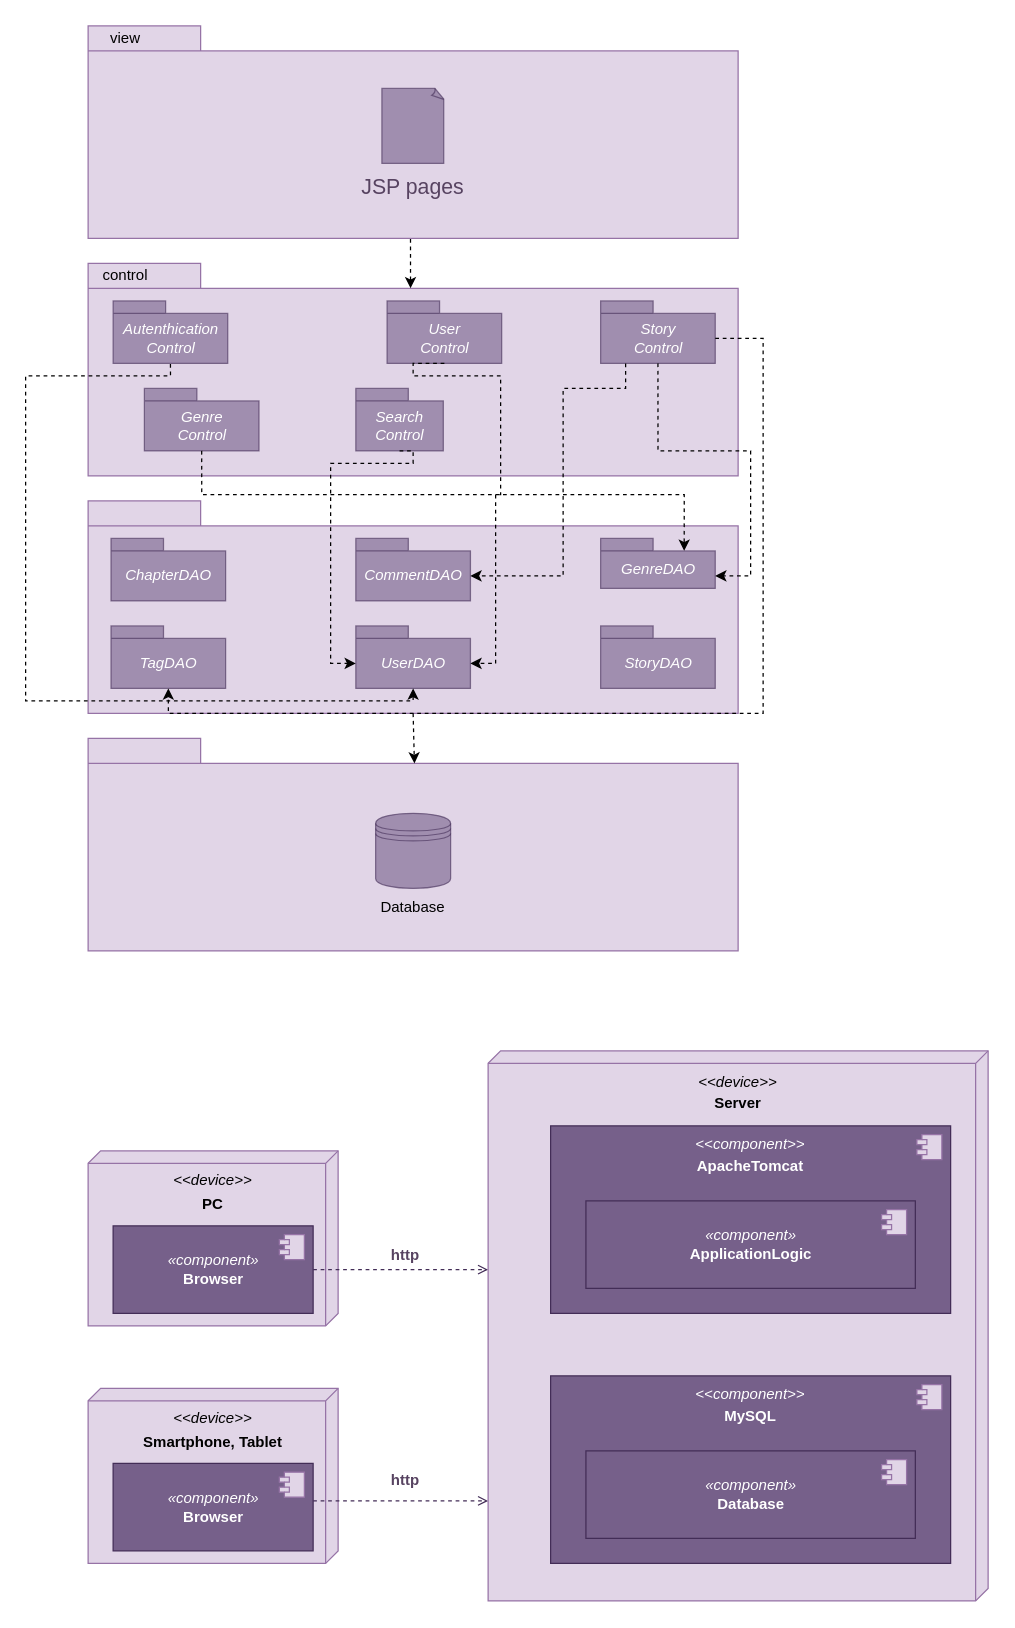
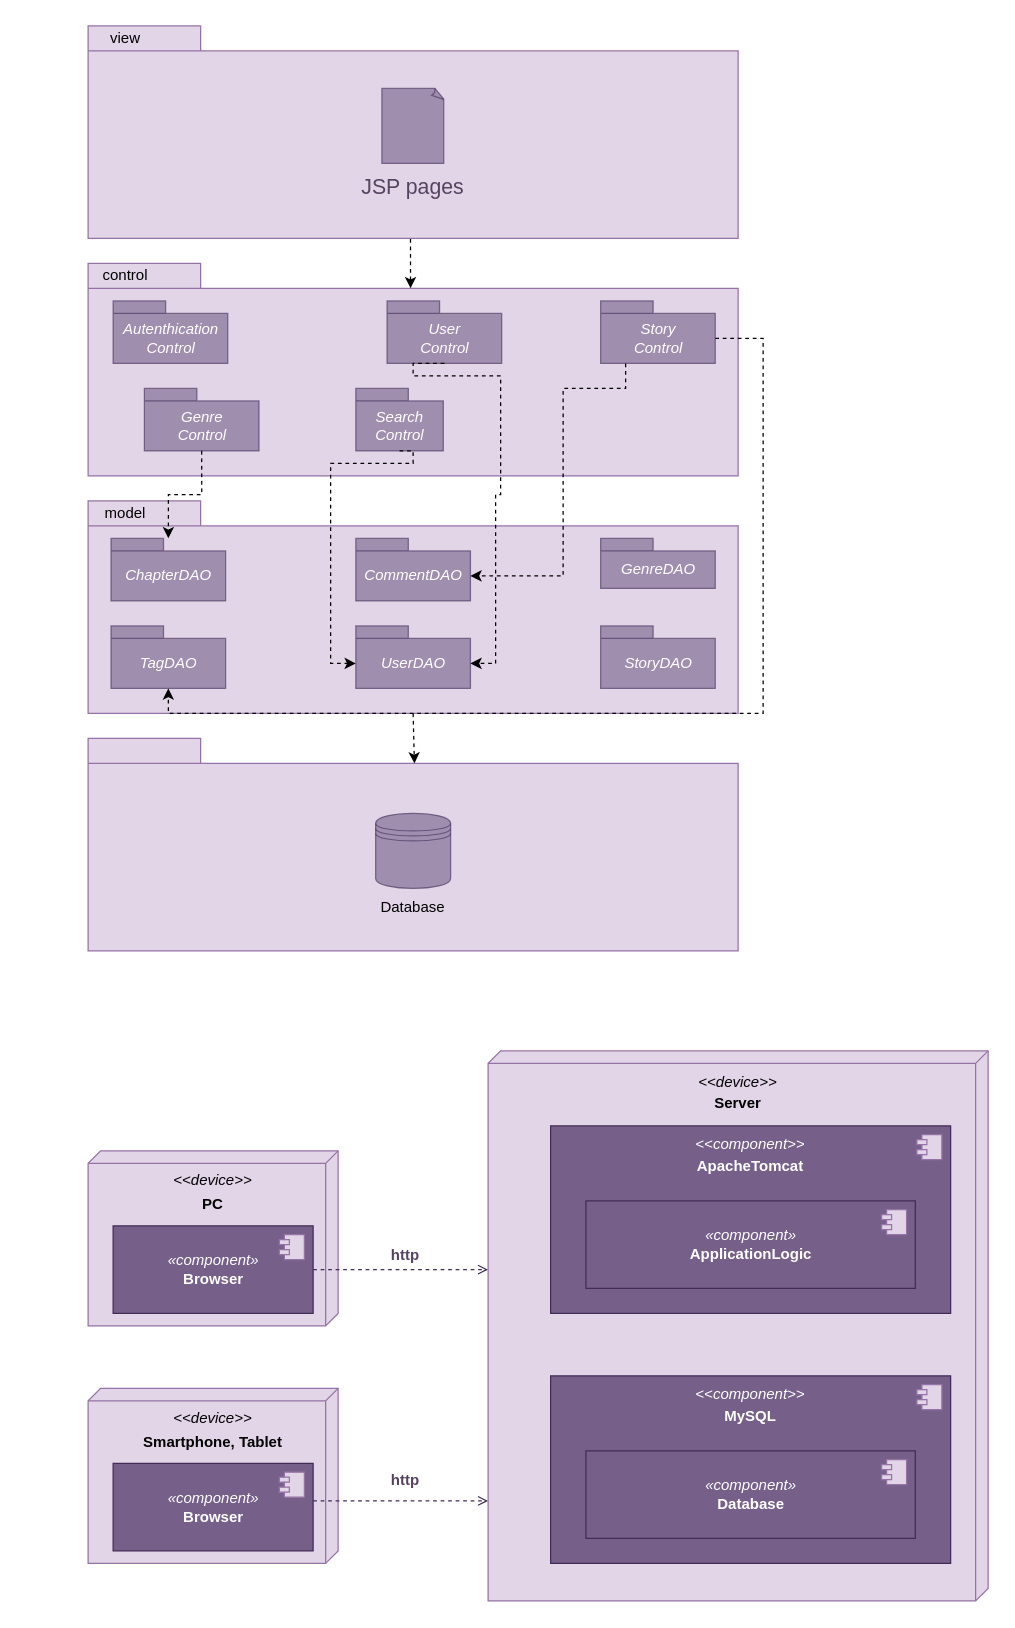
edge "Story Control" -> "GenreDAO": removed
edge "Genre Control" -> "GenreDAO": now "Genre Control" -> "ChapterDAO"
node "model": added
edge "Autenthication Control" -> "UserDAO": removed
